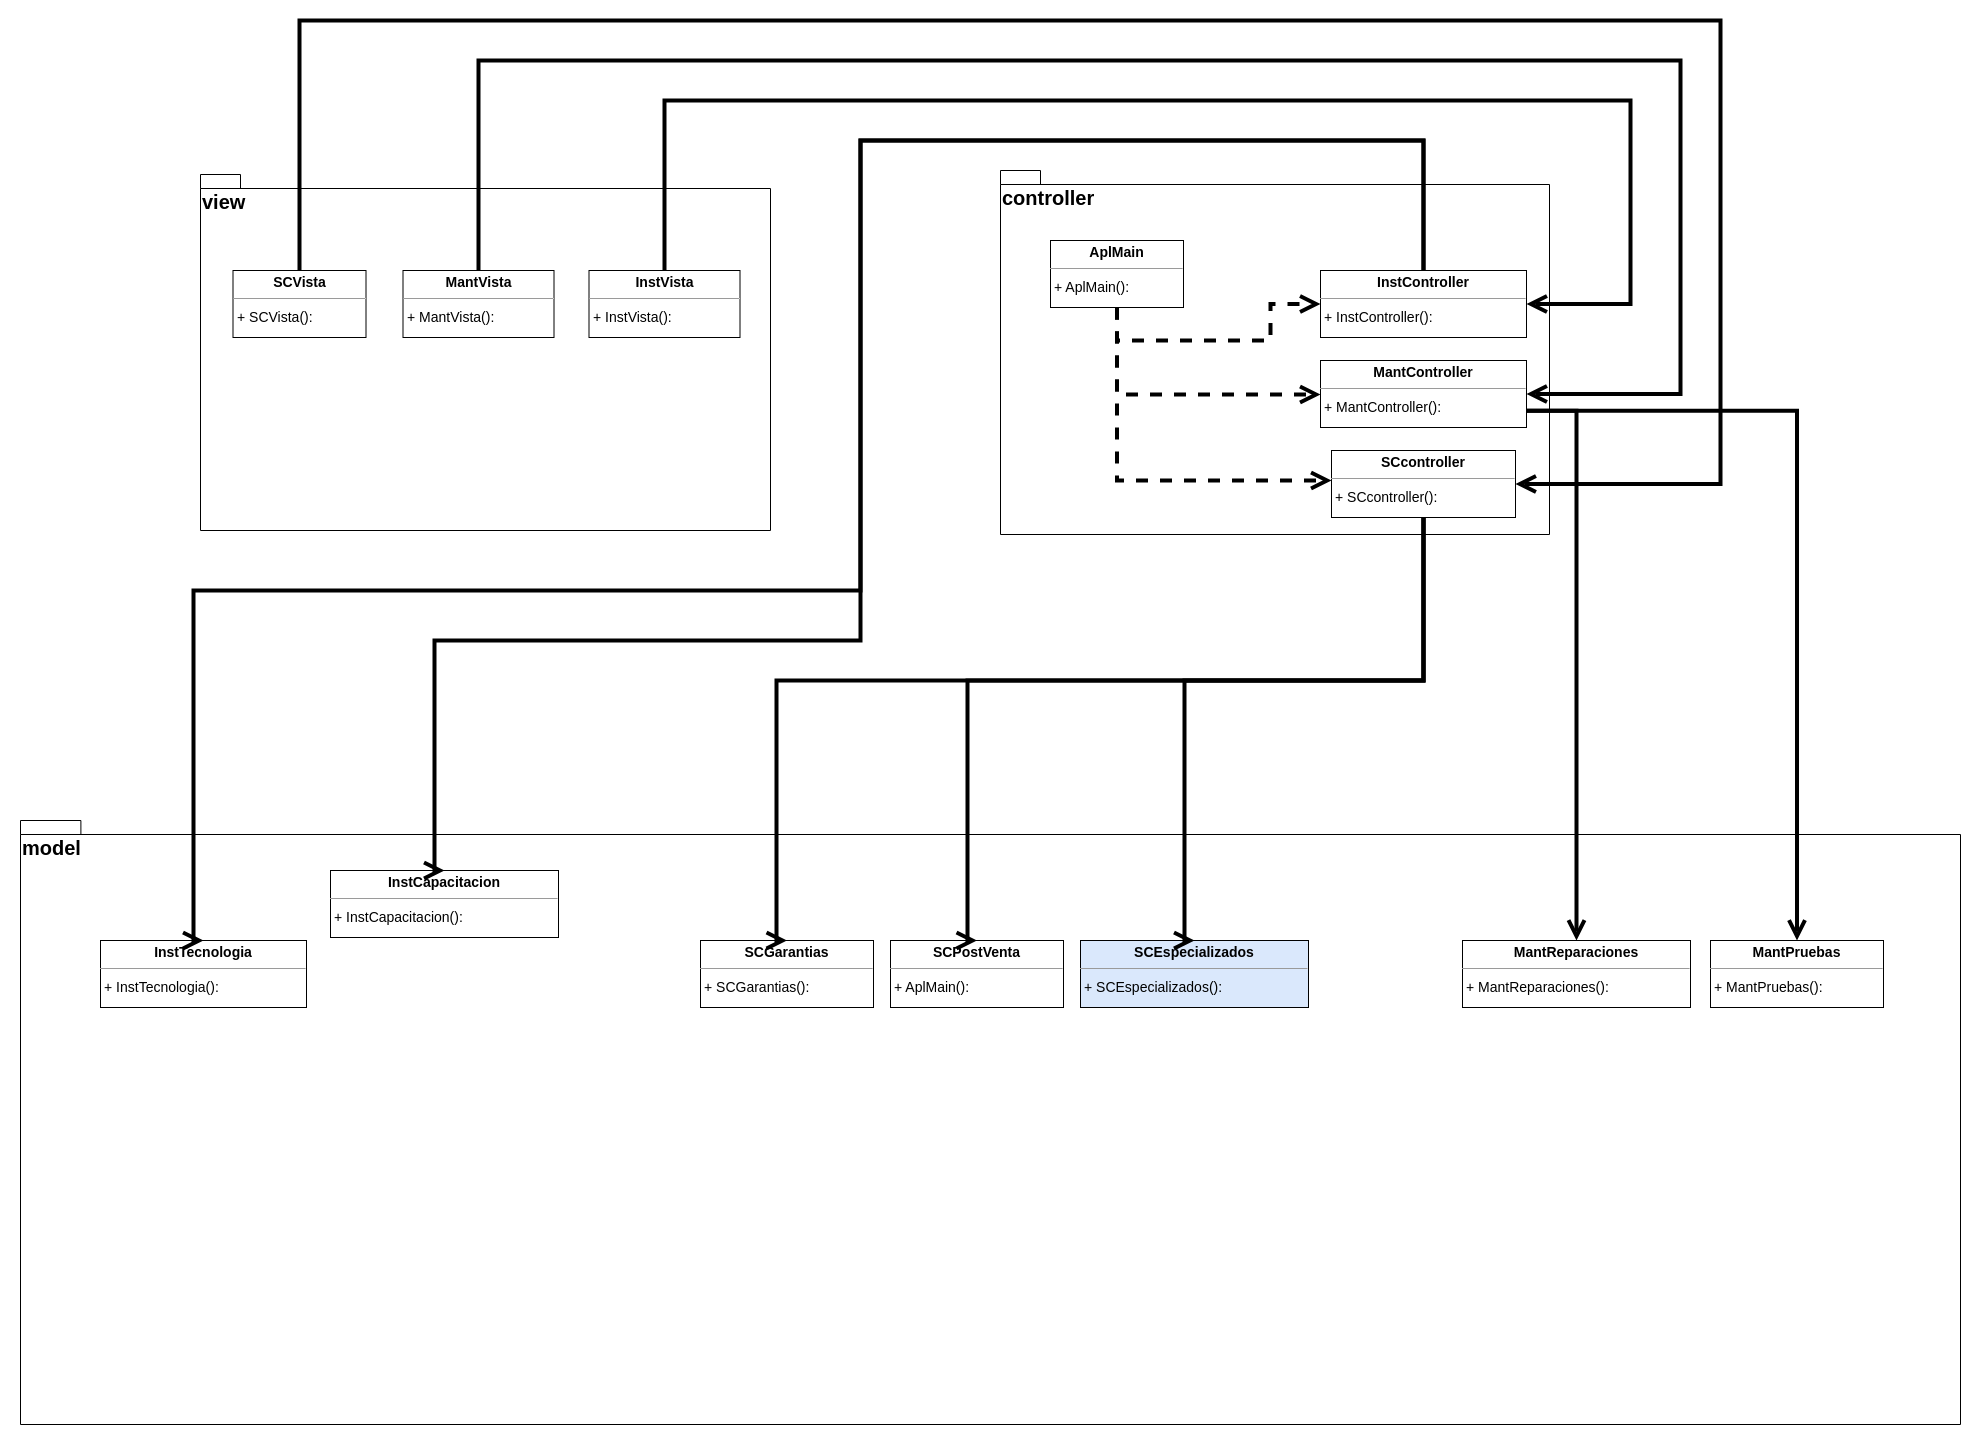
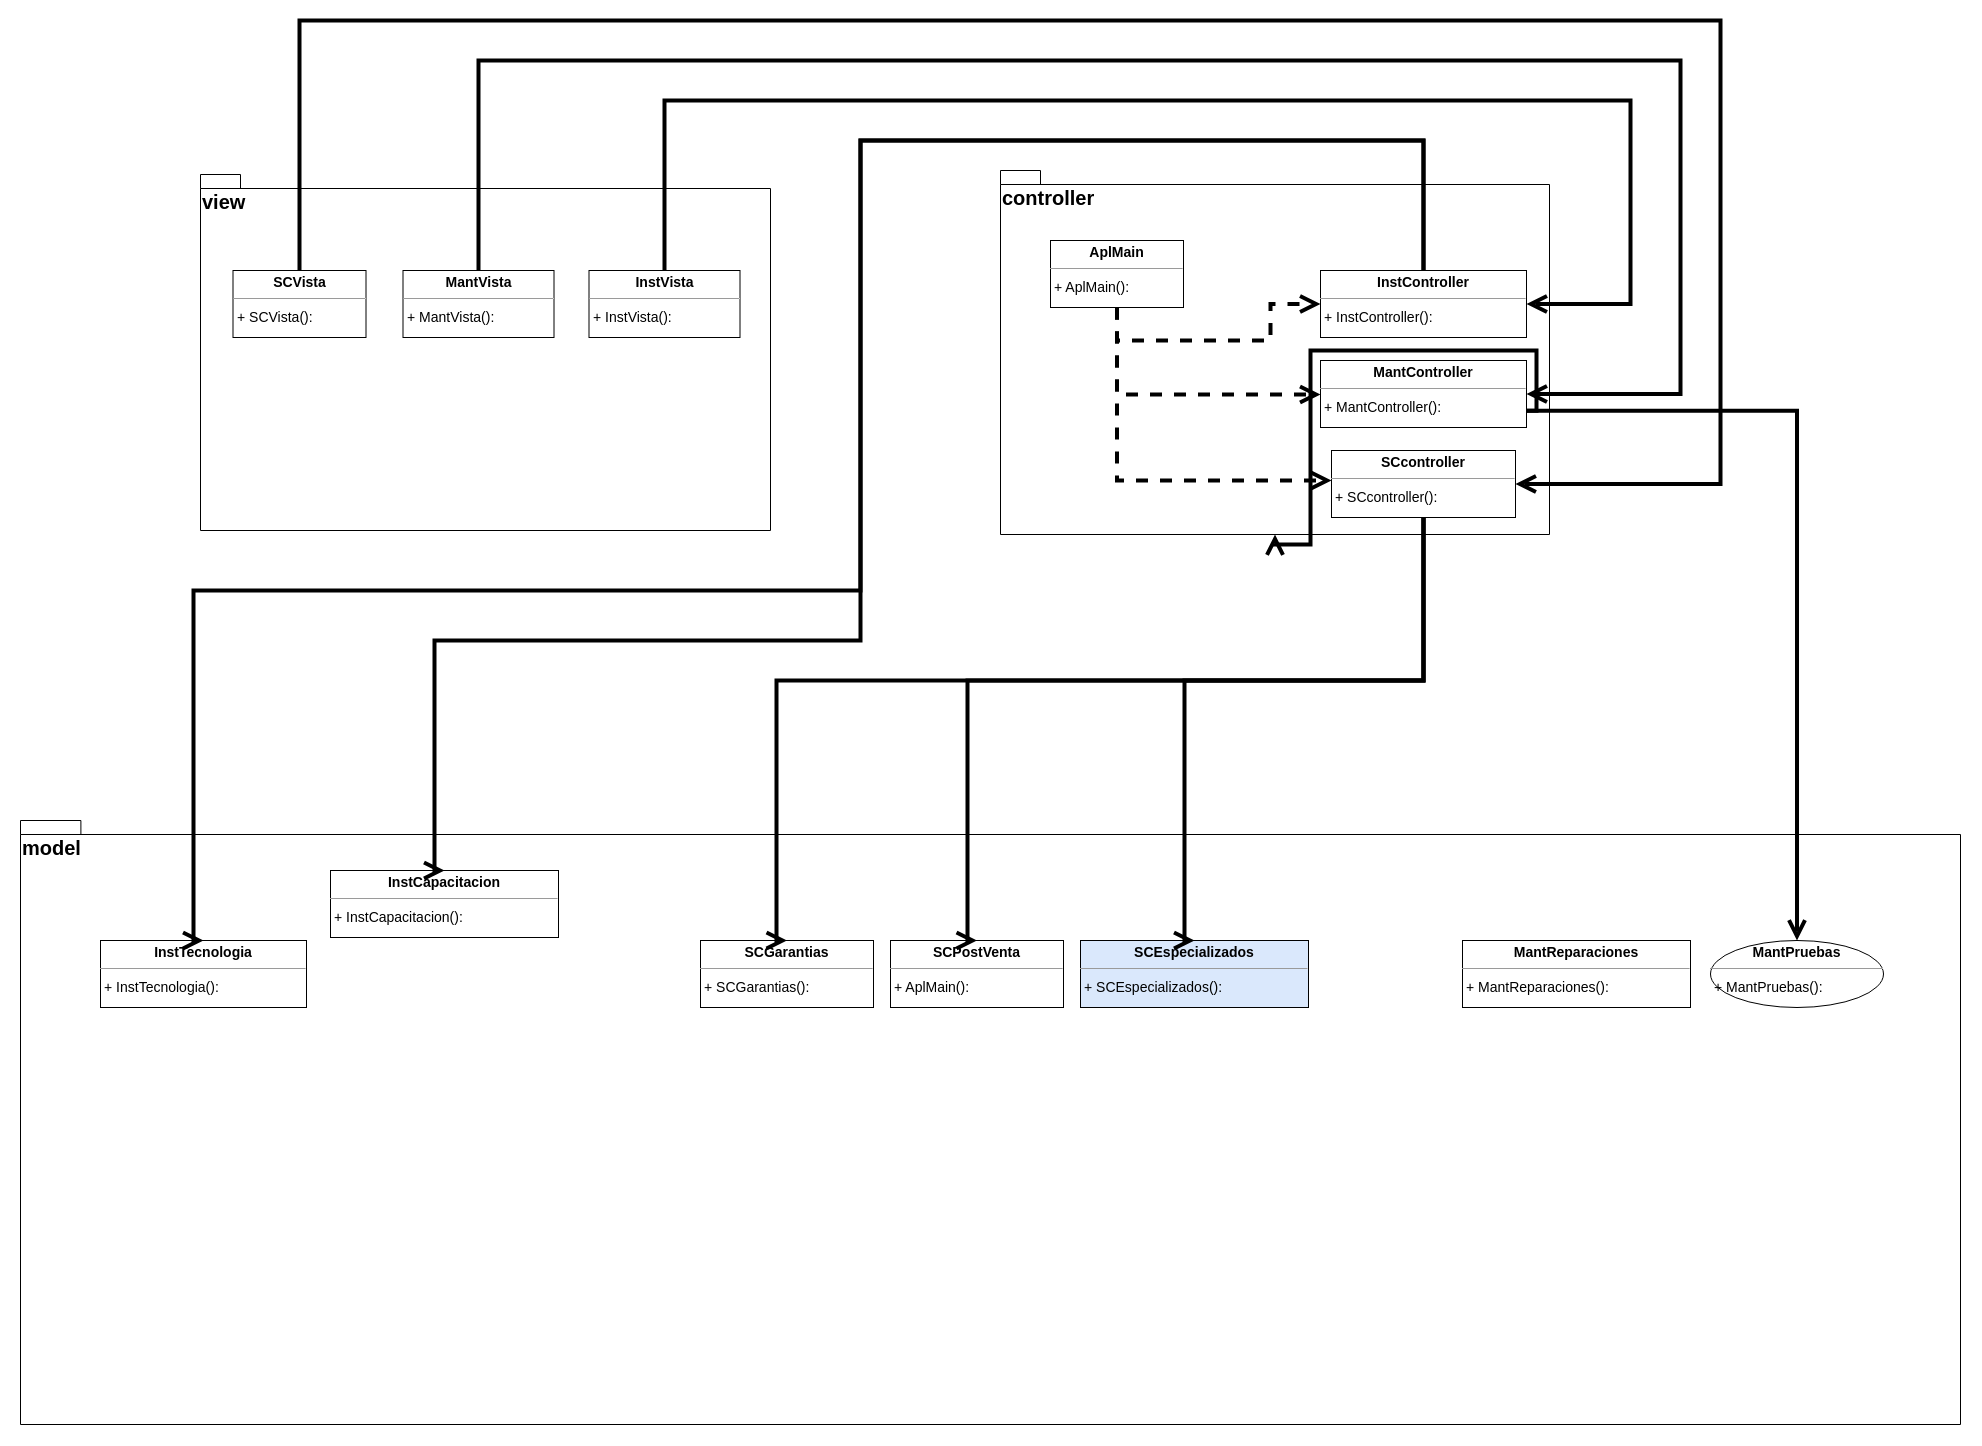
edge "MantController + MantController():" -> "MantReparaciones + MantReparaciones():": now "MantController + MantController():" -> "controller"
node "MantPruebas + MantPruebas():": shape rectangle -> ellipse
